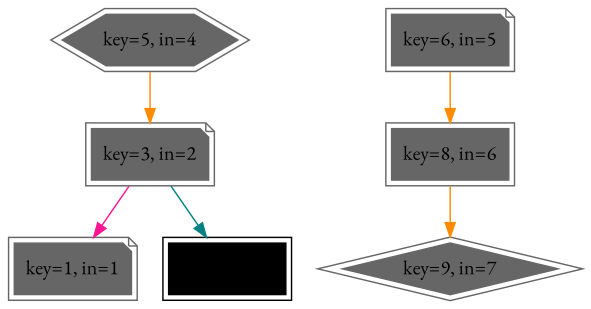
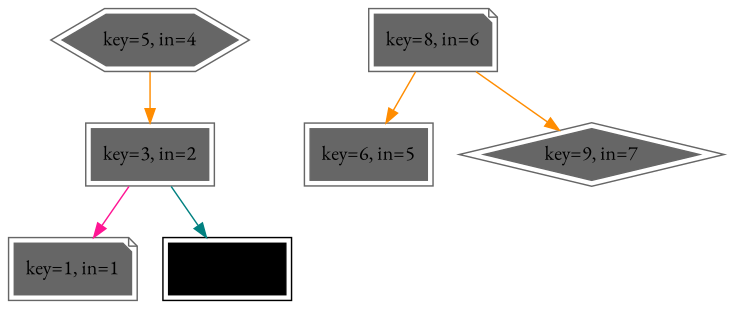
node "key=6, in=5": shape note -> box
edge "key=6, in=5" -> "key=8, in=6": reversed
node "key=3, in=2": shape note -> box
node "key=8, in=6": shape box -> note
